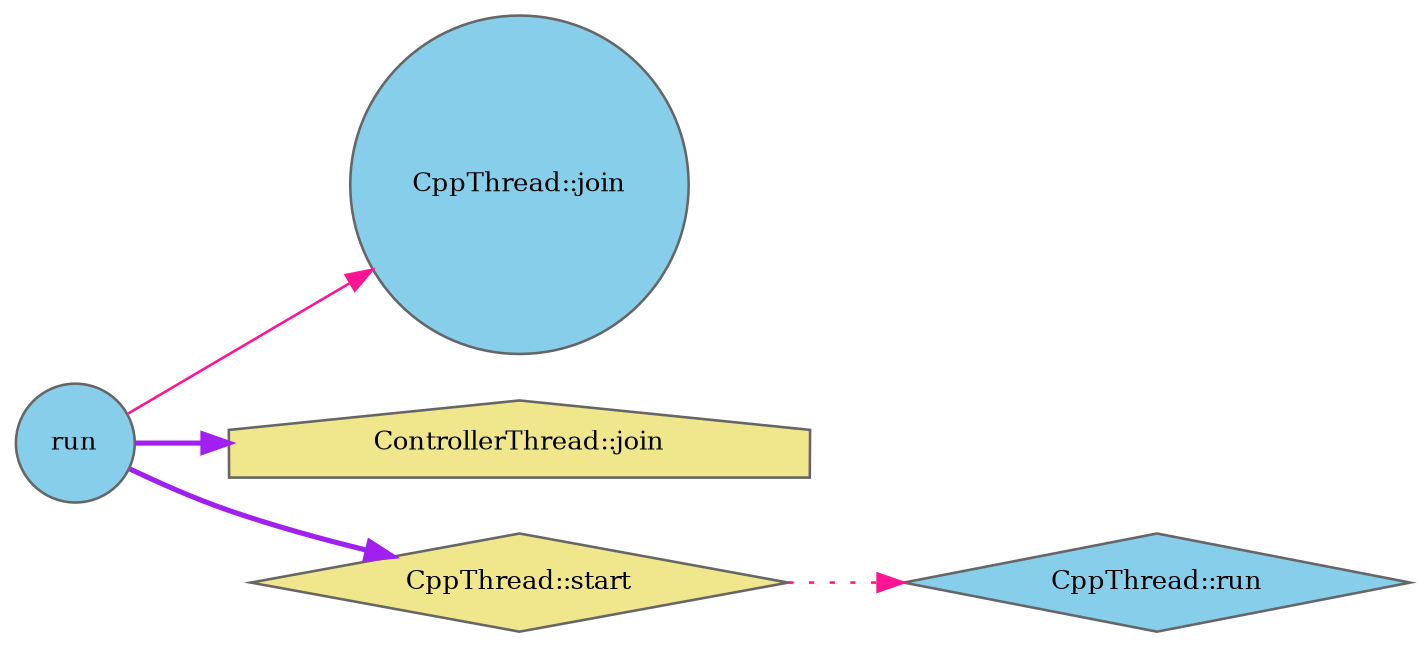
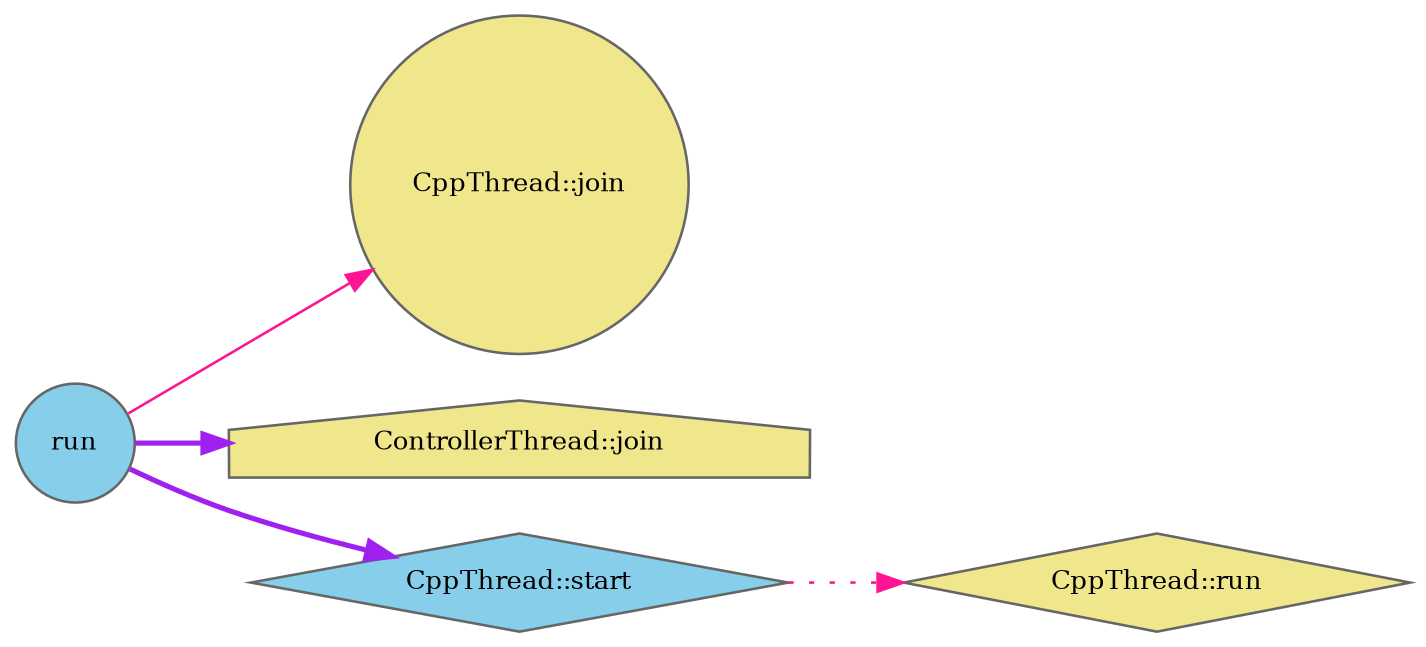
node "CppThread::join": fillcolor skyblue -> khaki
node "CppThread::start": fillcolor khaki -> skyblue
node "CppThread::run": fillcolor skyblue -> khaki
